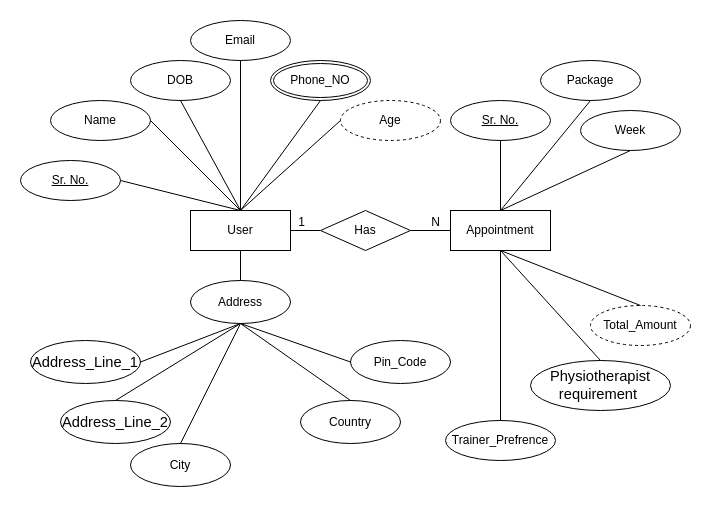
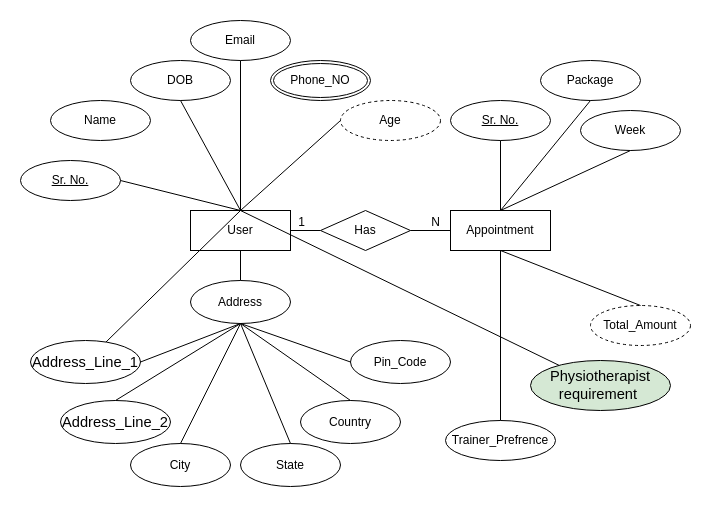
edge "Phone_NO" -- "User": now "Address_Line_1" -- "User"
edge "Name" -- "User": now "Physiotherapist requirement" -- "User"
edge "Appointment" -- "Physiotherapist requirement": removed
edge "Address" -- "State": added
node "Physiotherapist requirement": fillcolor #ffffff -> #d5e8d4
node "State": added
